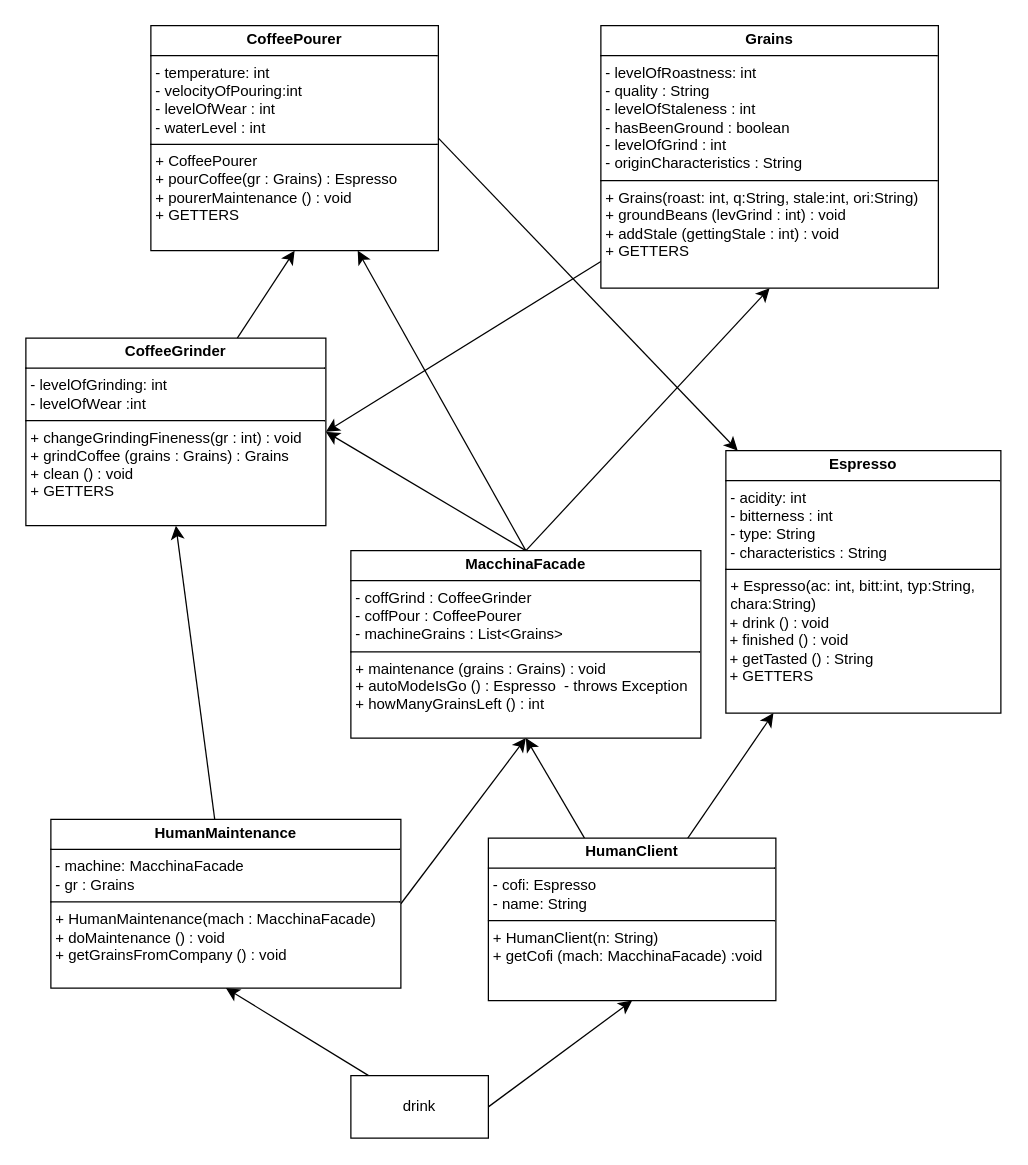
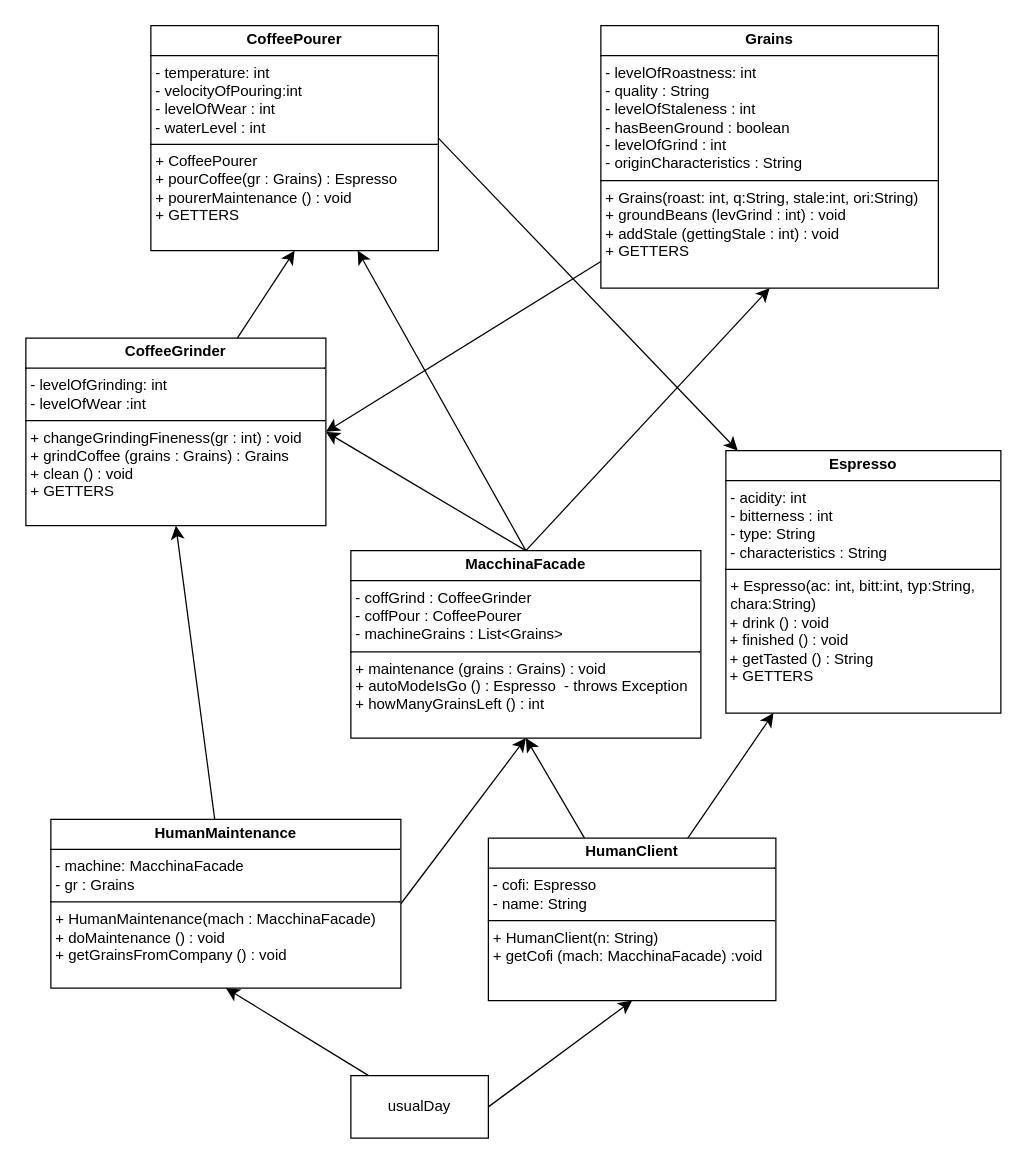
node "drink": label "drink" -> "usualDay"
